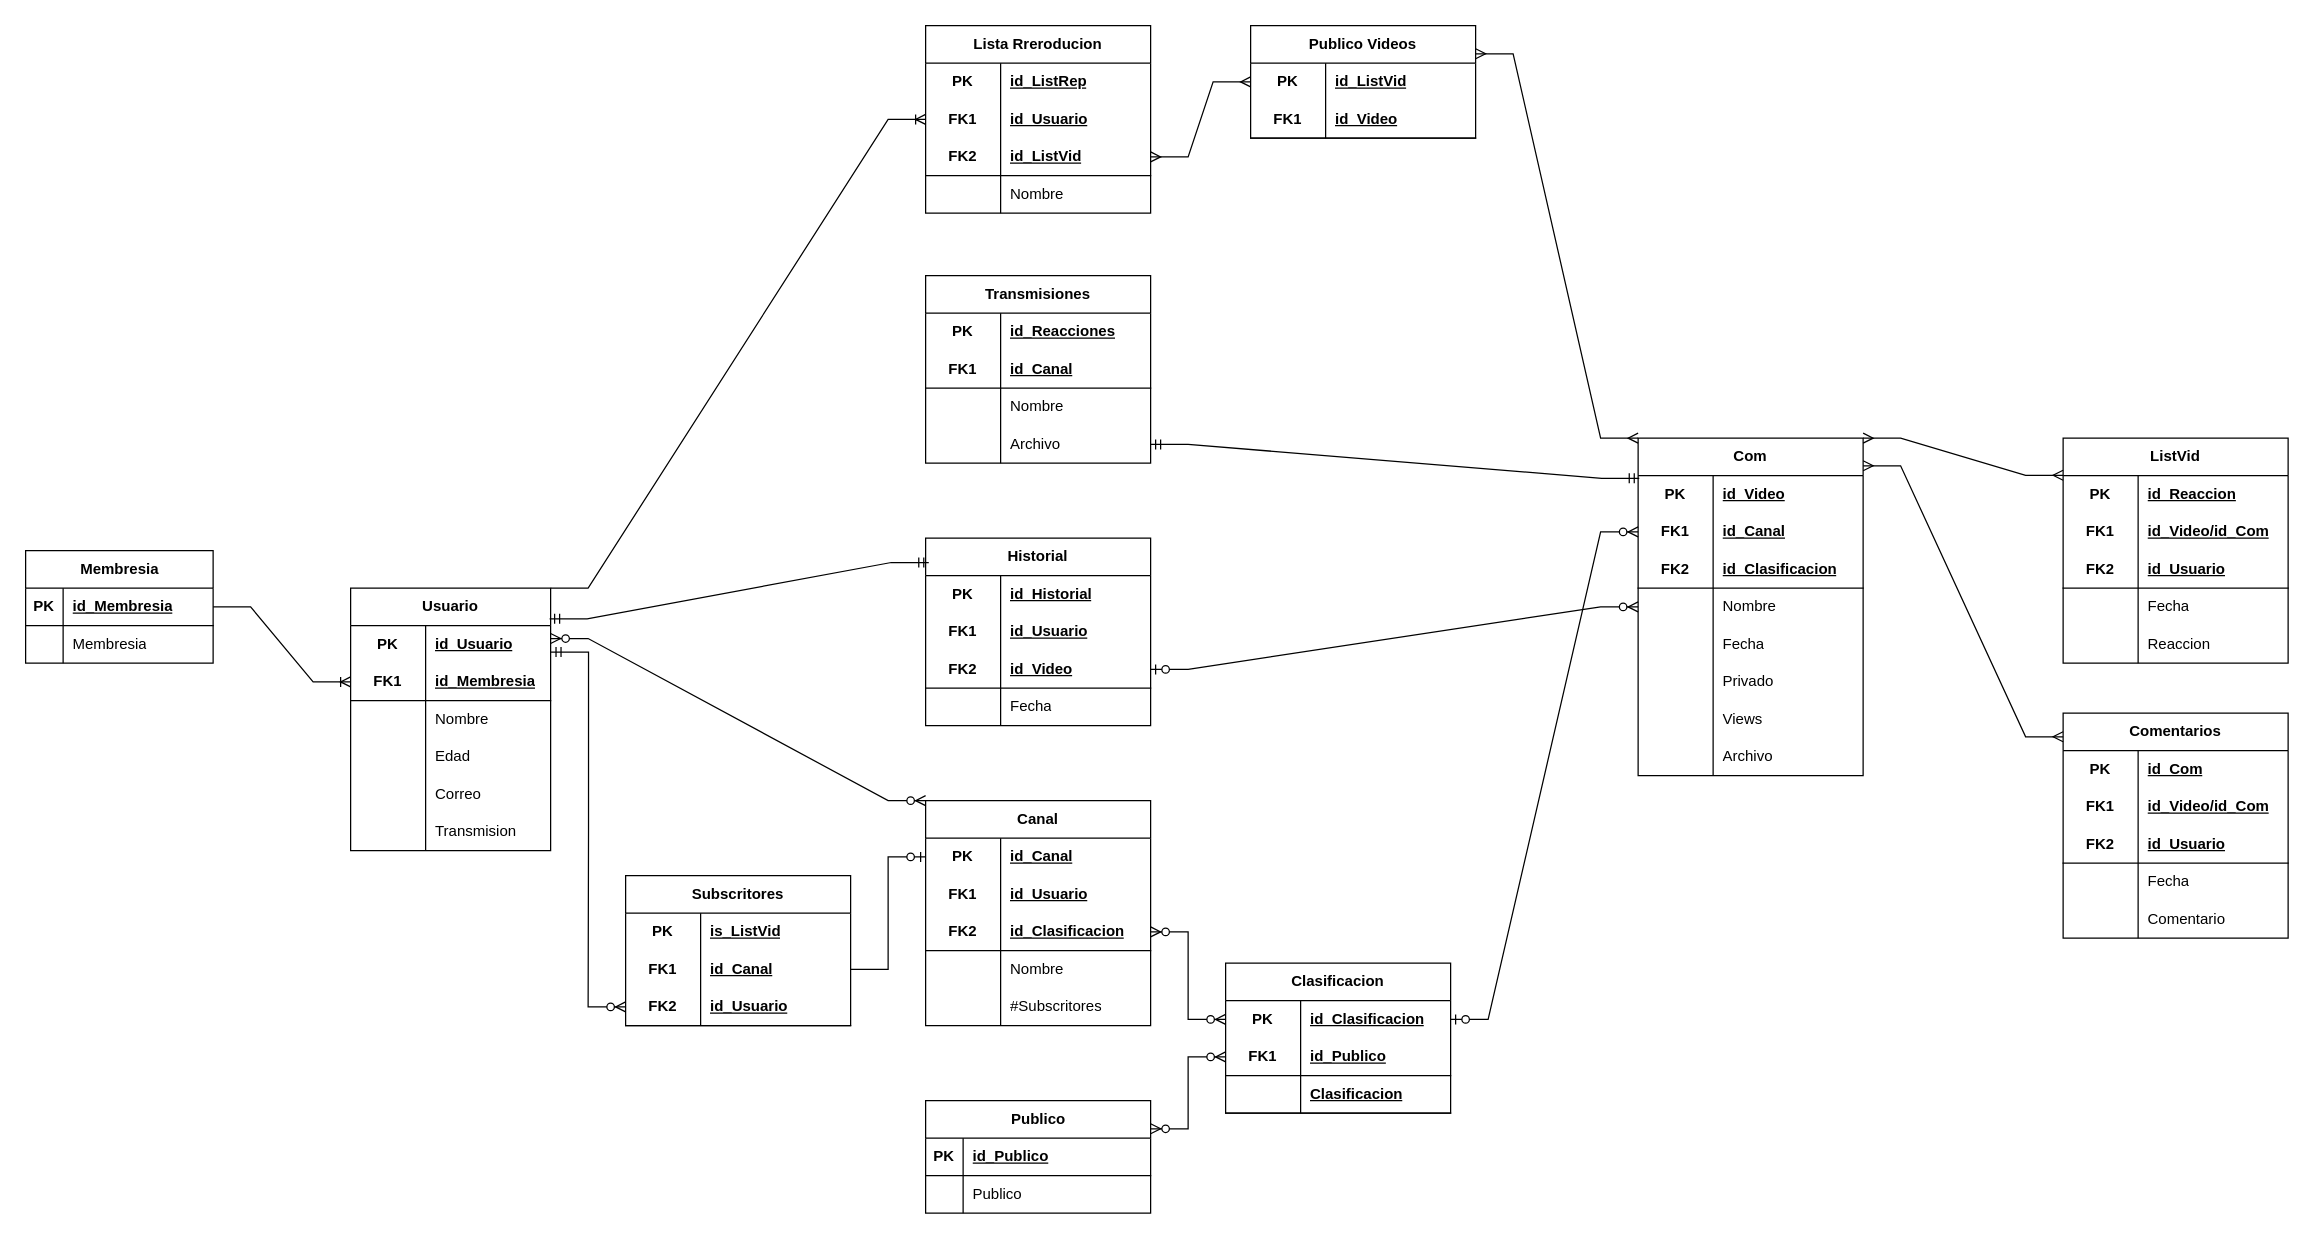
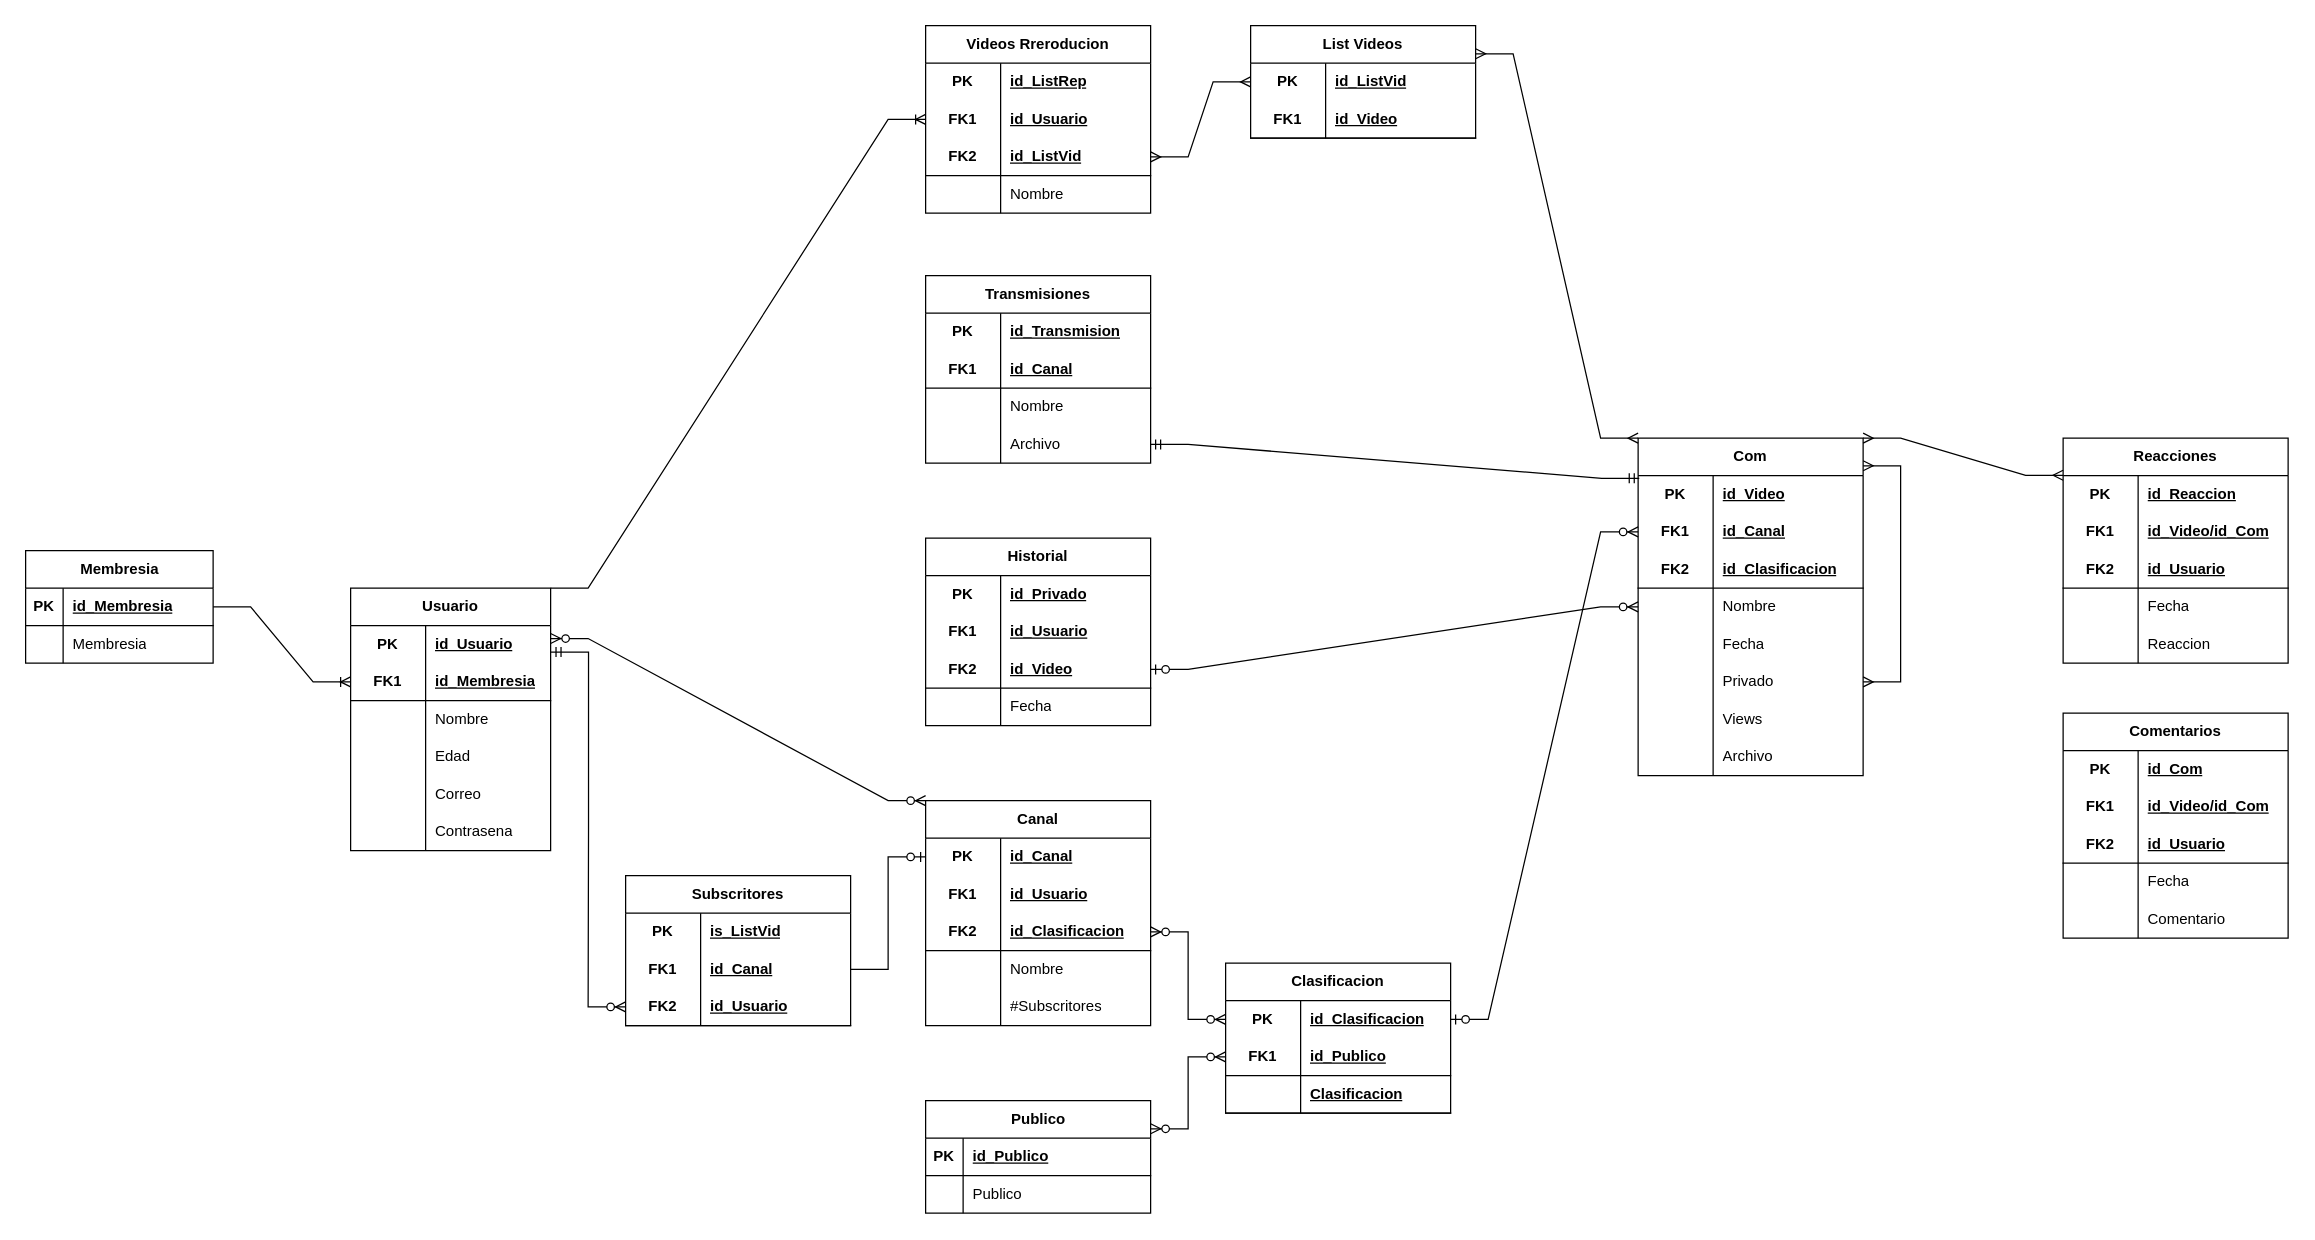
node "Lista Rreroducion": label "Lista Rreroducion" -> "Videos Rreroducion"
node "Publico Videos": label "Publico Videos" -> "List Videos"
node "id_Reacciones": label "id_Reacciones" -> "id_Transmision"
node "ListVid": label "ListVid" -> "Reacciones"
edge "Historial" -- "Usuario": removed
node "id_Historial": label "id_Historial" -> "id_Privado"
edge "Com" -- "Comentarios": now "Com" -- "Privado"
node "Transmision": label "Transmision" -> "Contrasena"
